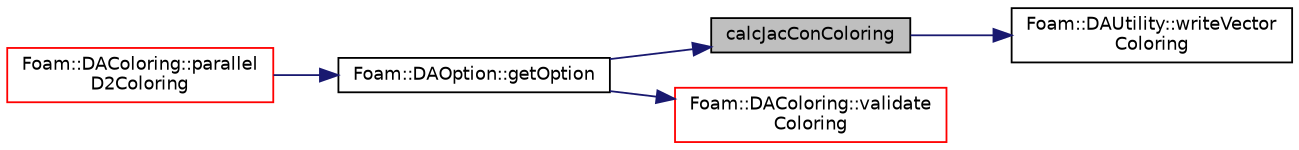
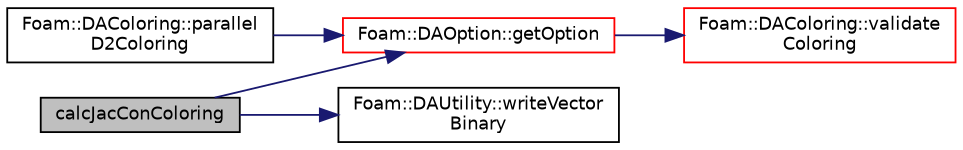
node "Foam::DAUtility::writeVector Coloring": label "Foam::DAUtility::writeVector Coloring" -> "Foam::DAUtility::writeVector Binary"
edge "Foam::DAOption::getOption" -> "calcJacConColoring": reversed
node "Foam::DAColoring::parallel D2Coloring": color red -> black
node "Foam::DAOption::getOption": color black -> red
